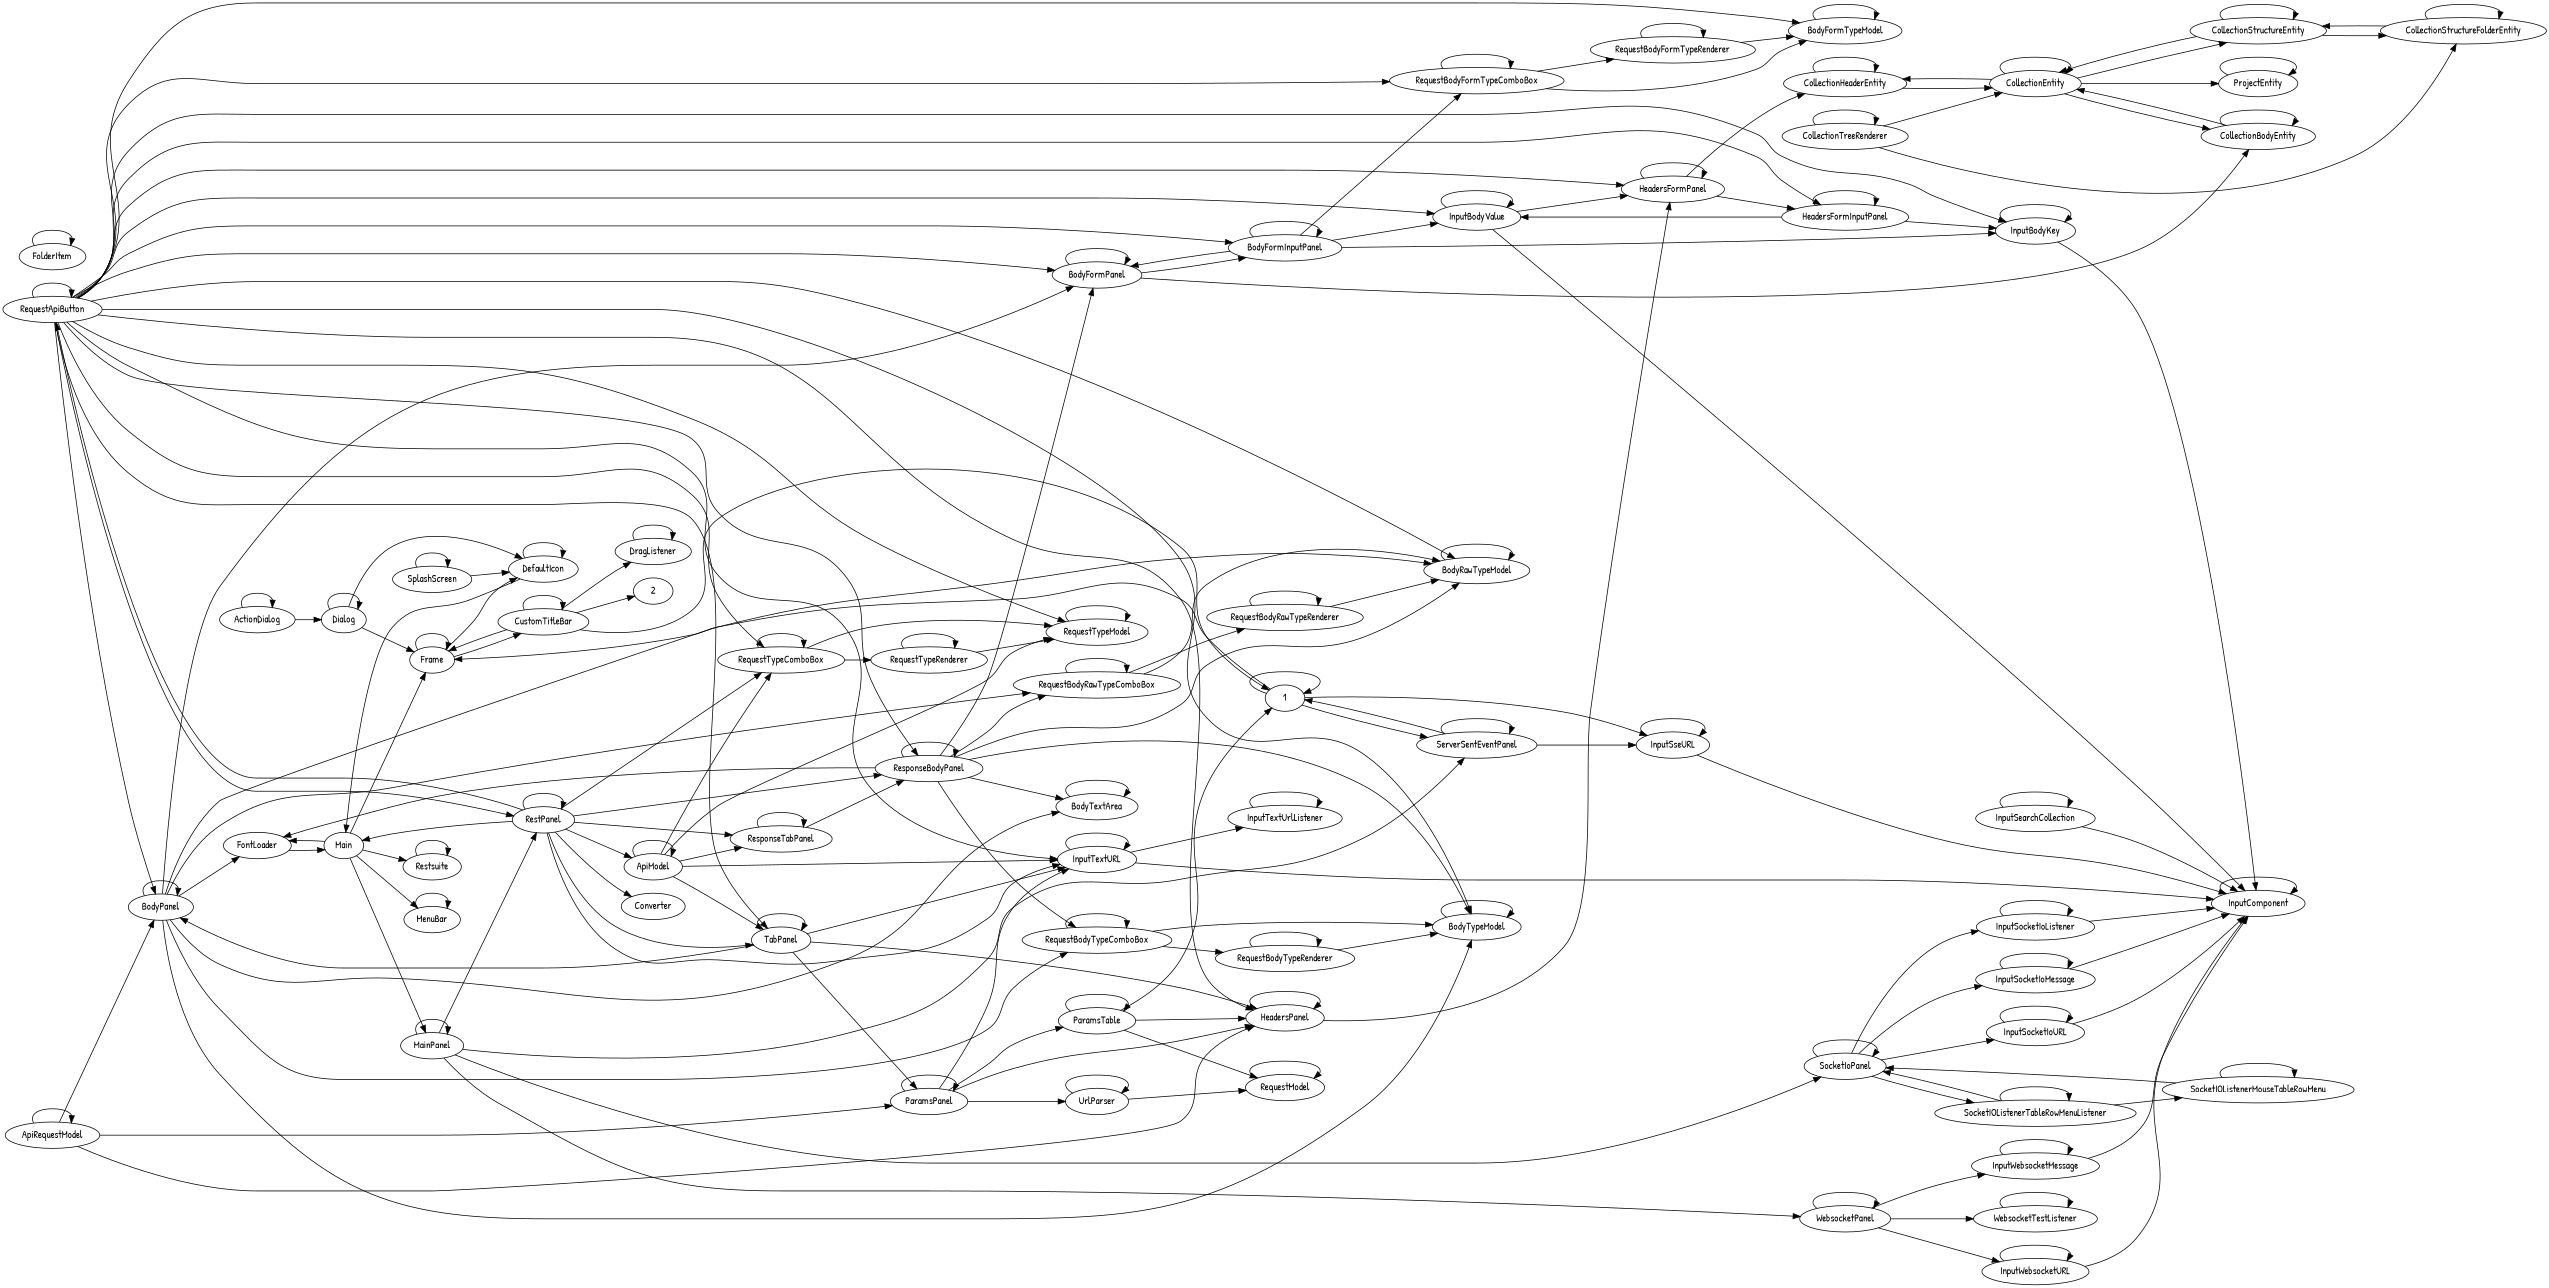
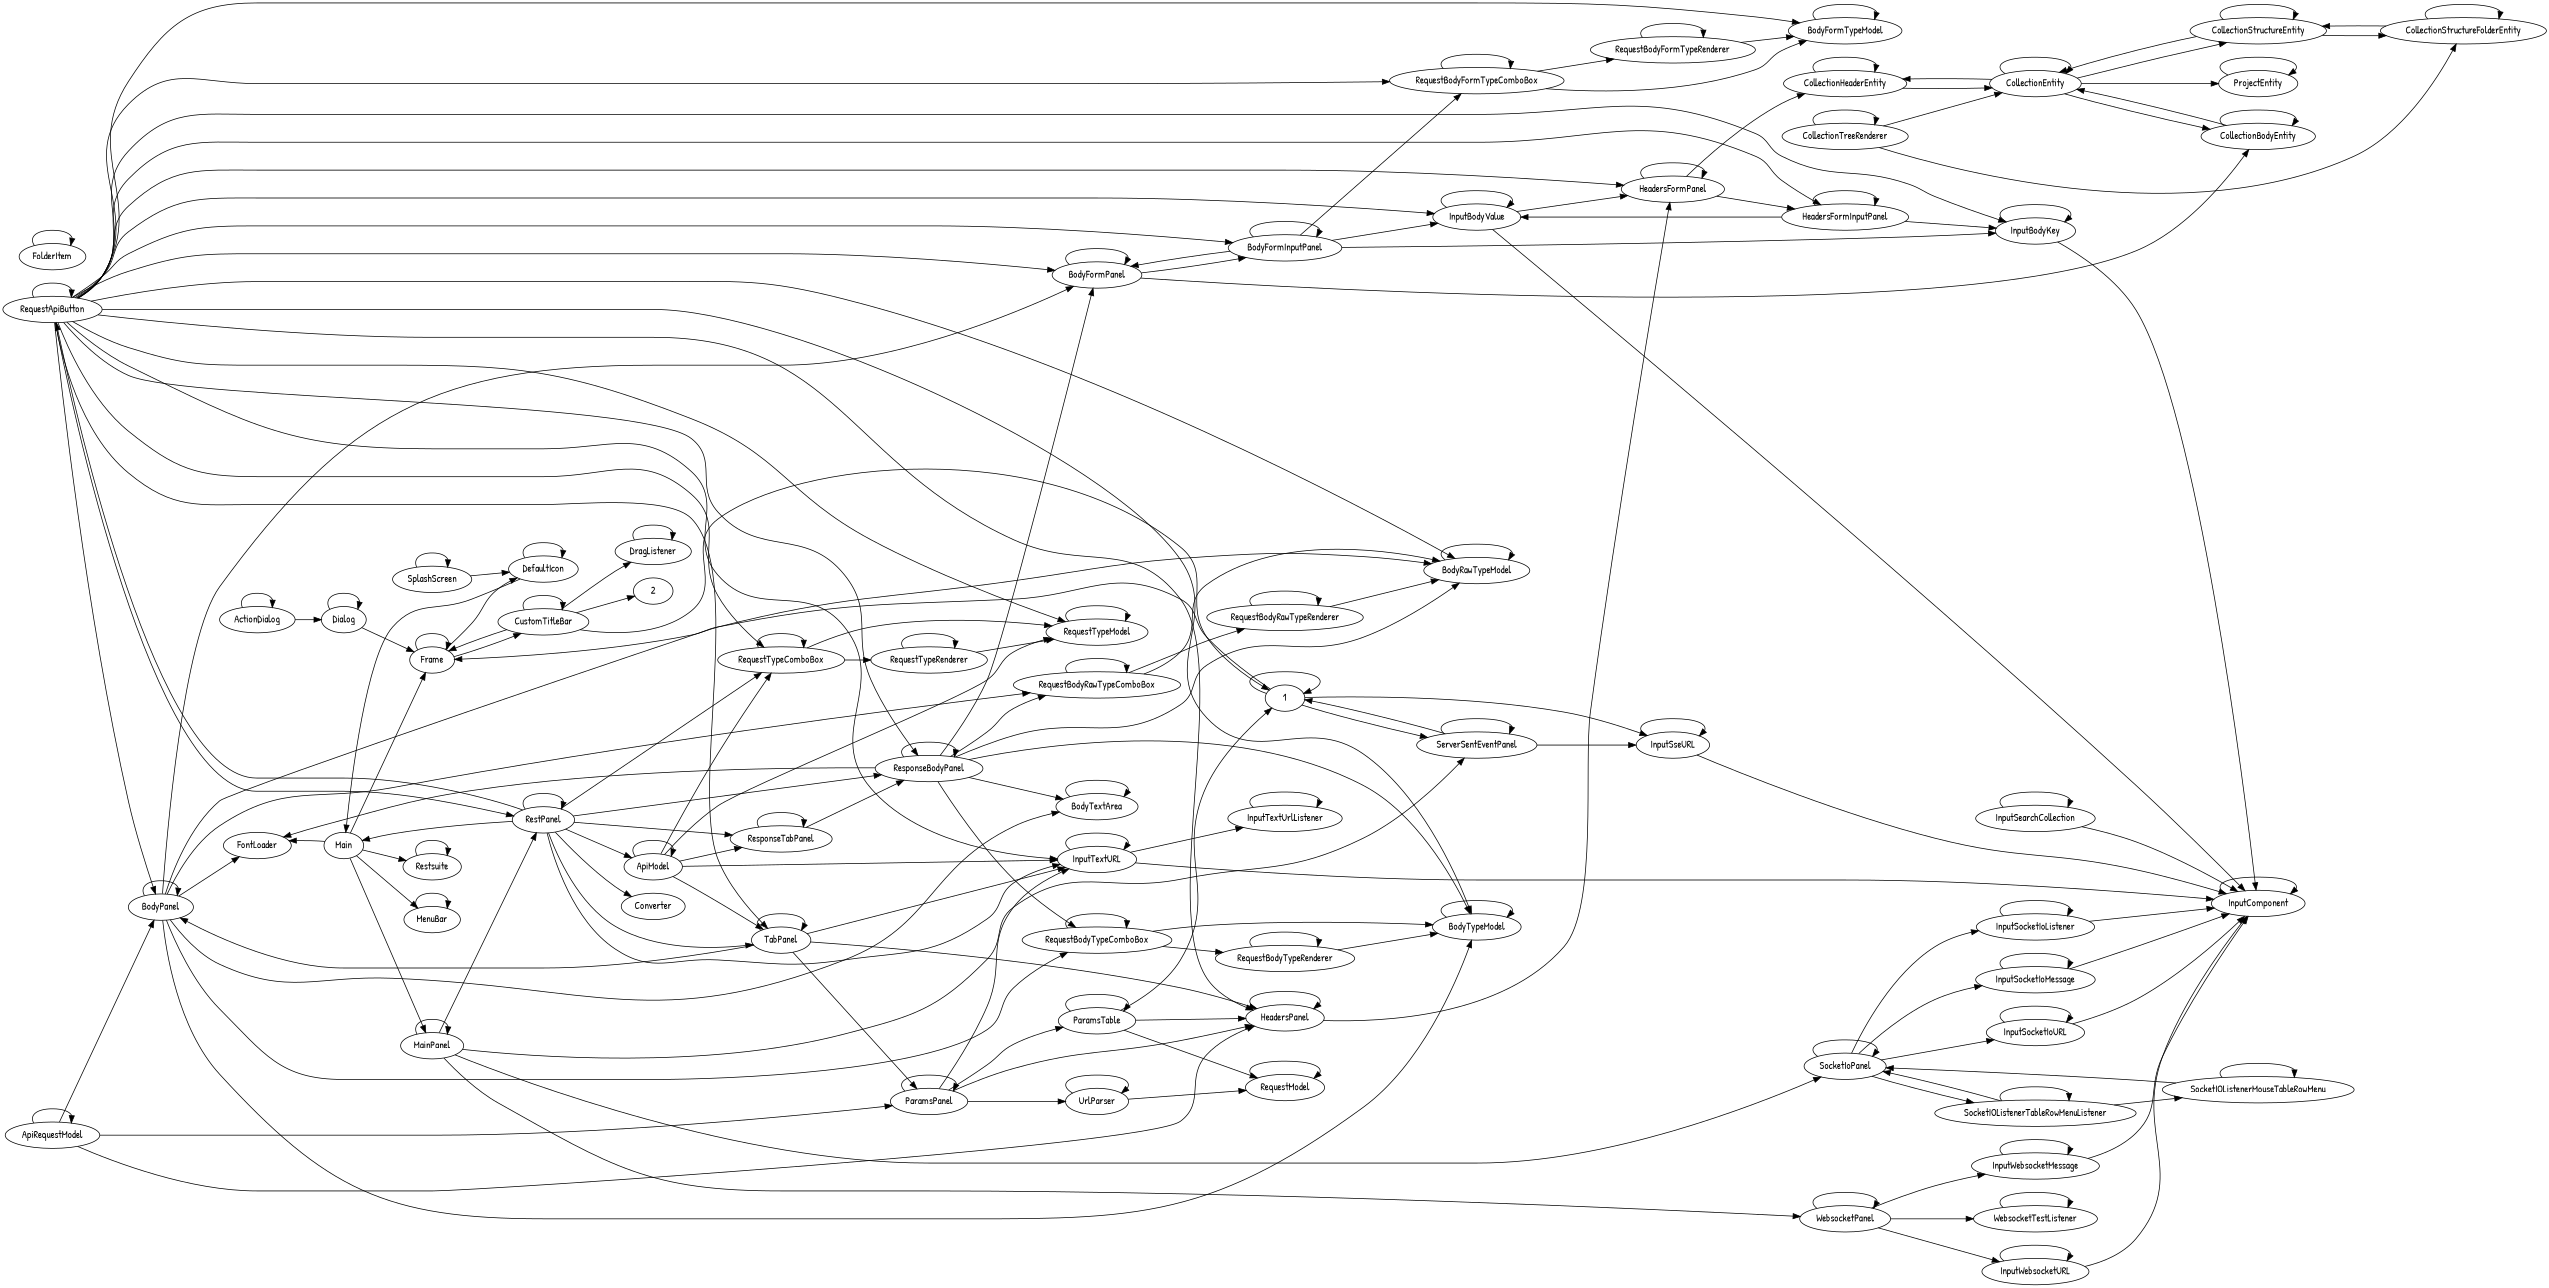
edge "Dialog" -> "DefaultIcon": removed
edge "FontLoader" -> "Main": removed
